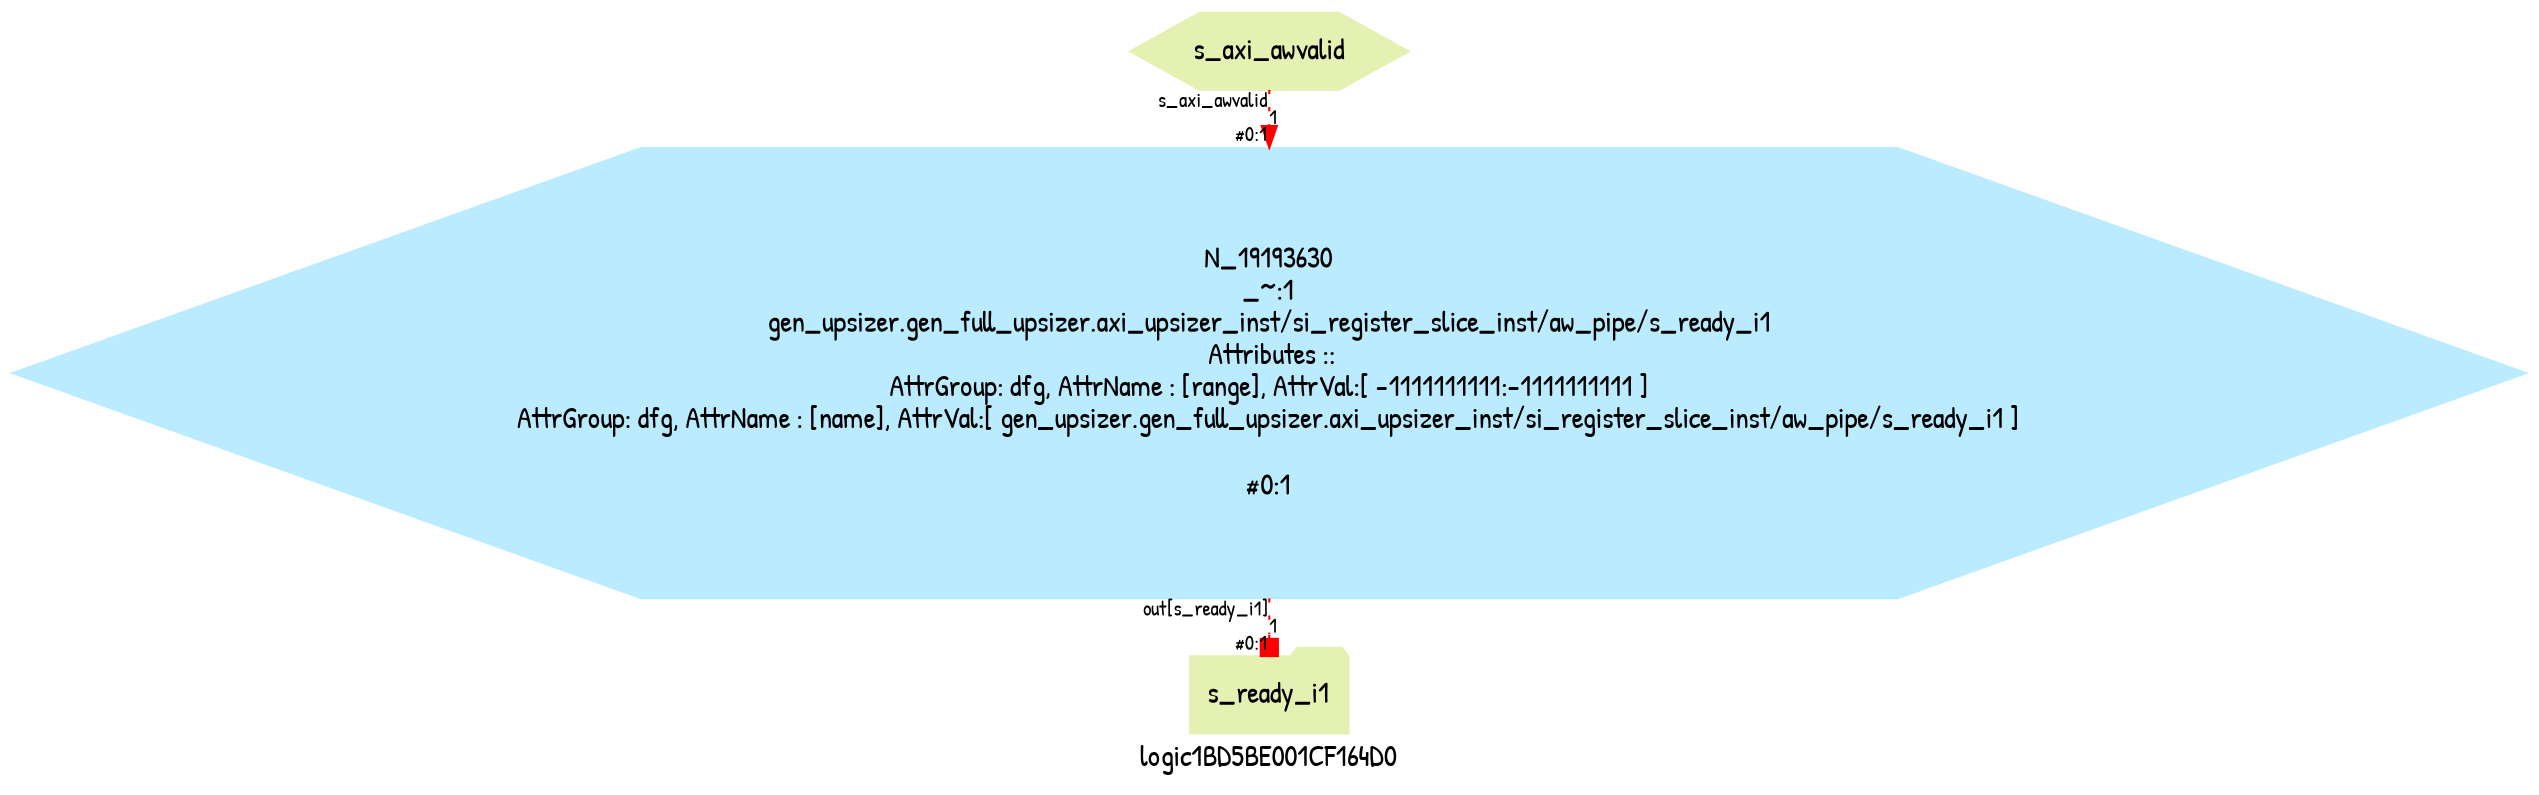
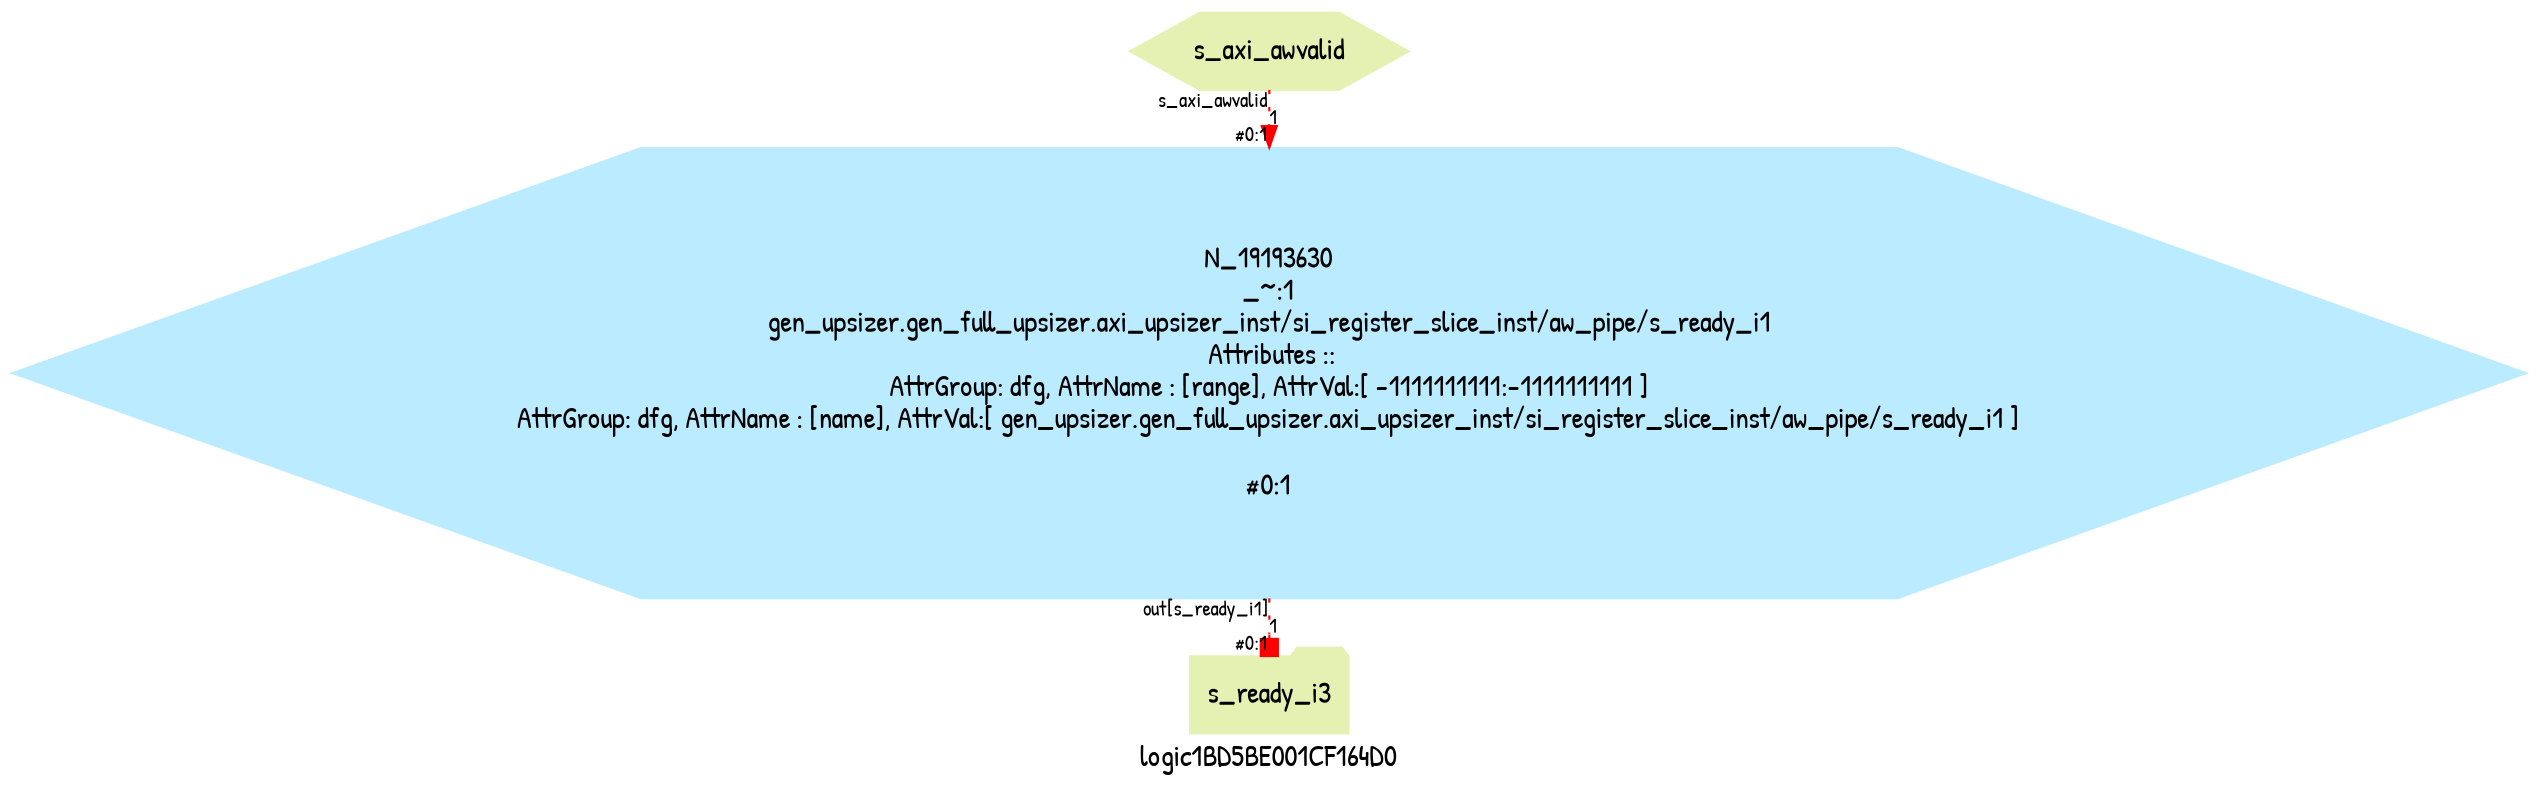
node "s_ready_i1": label "s_ready_i1" -> "s_ready_i3"
